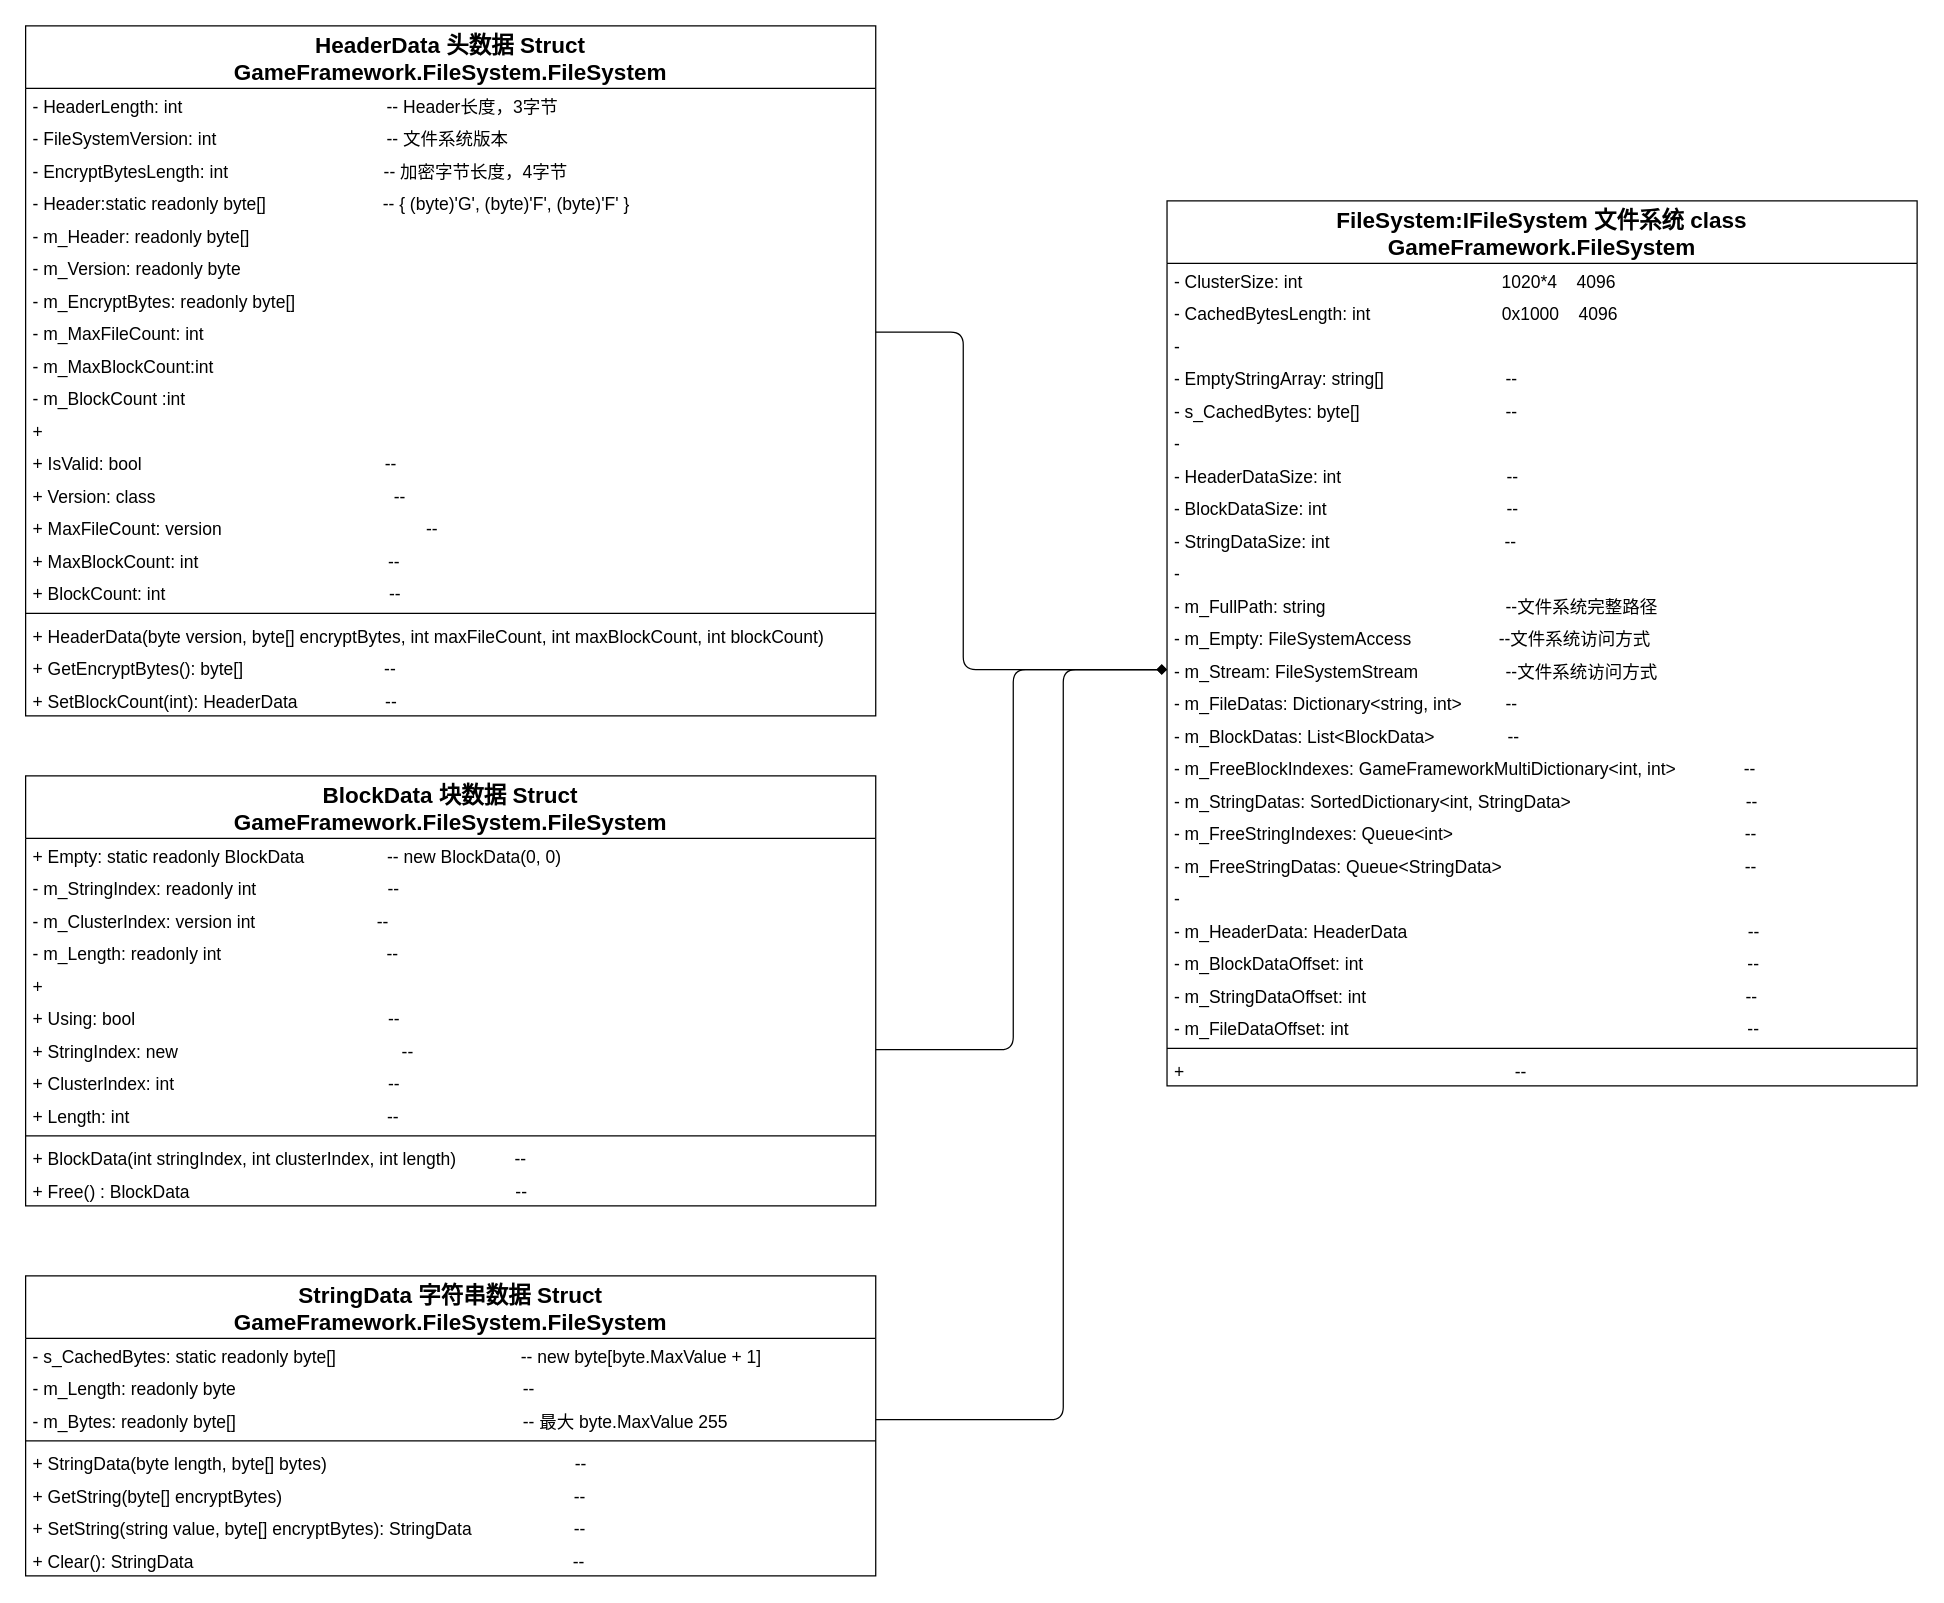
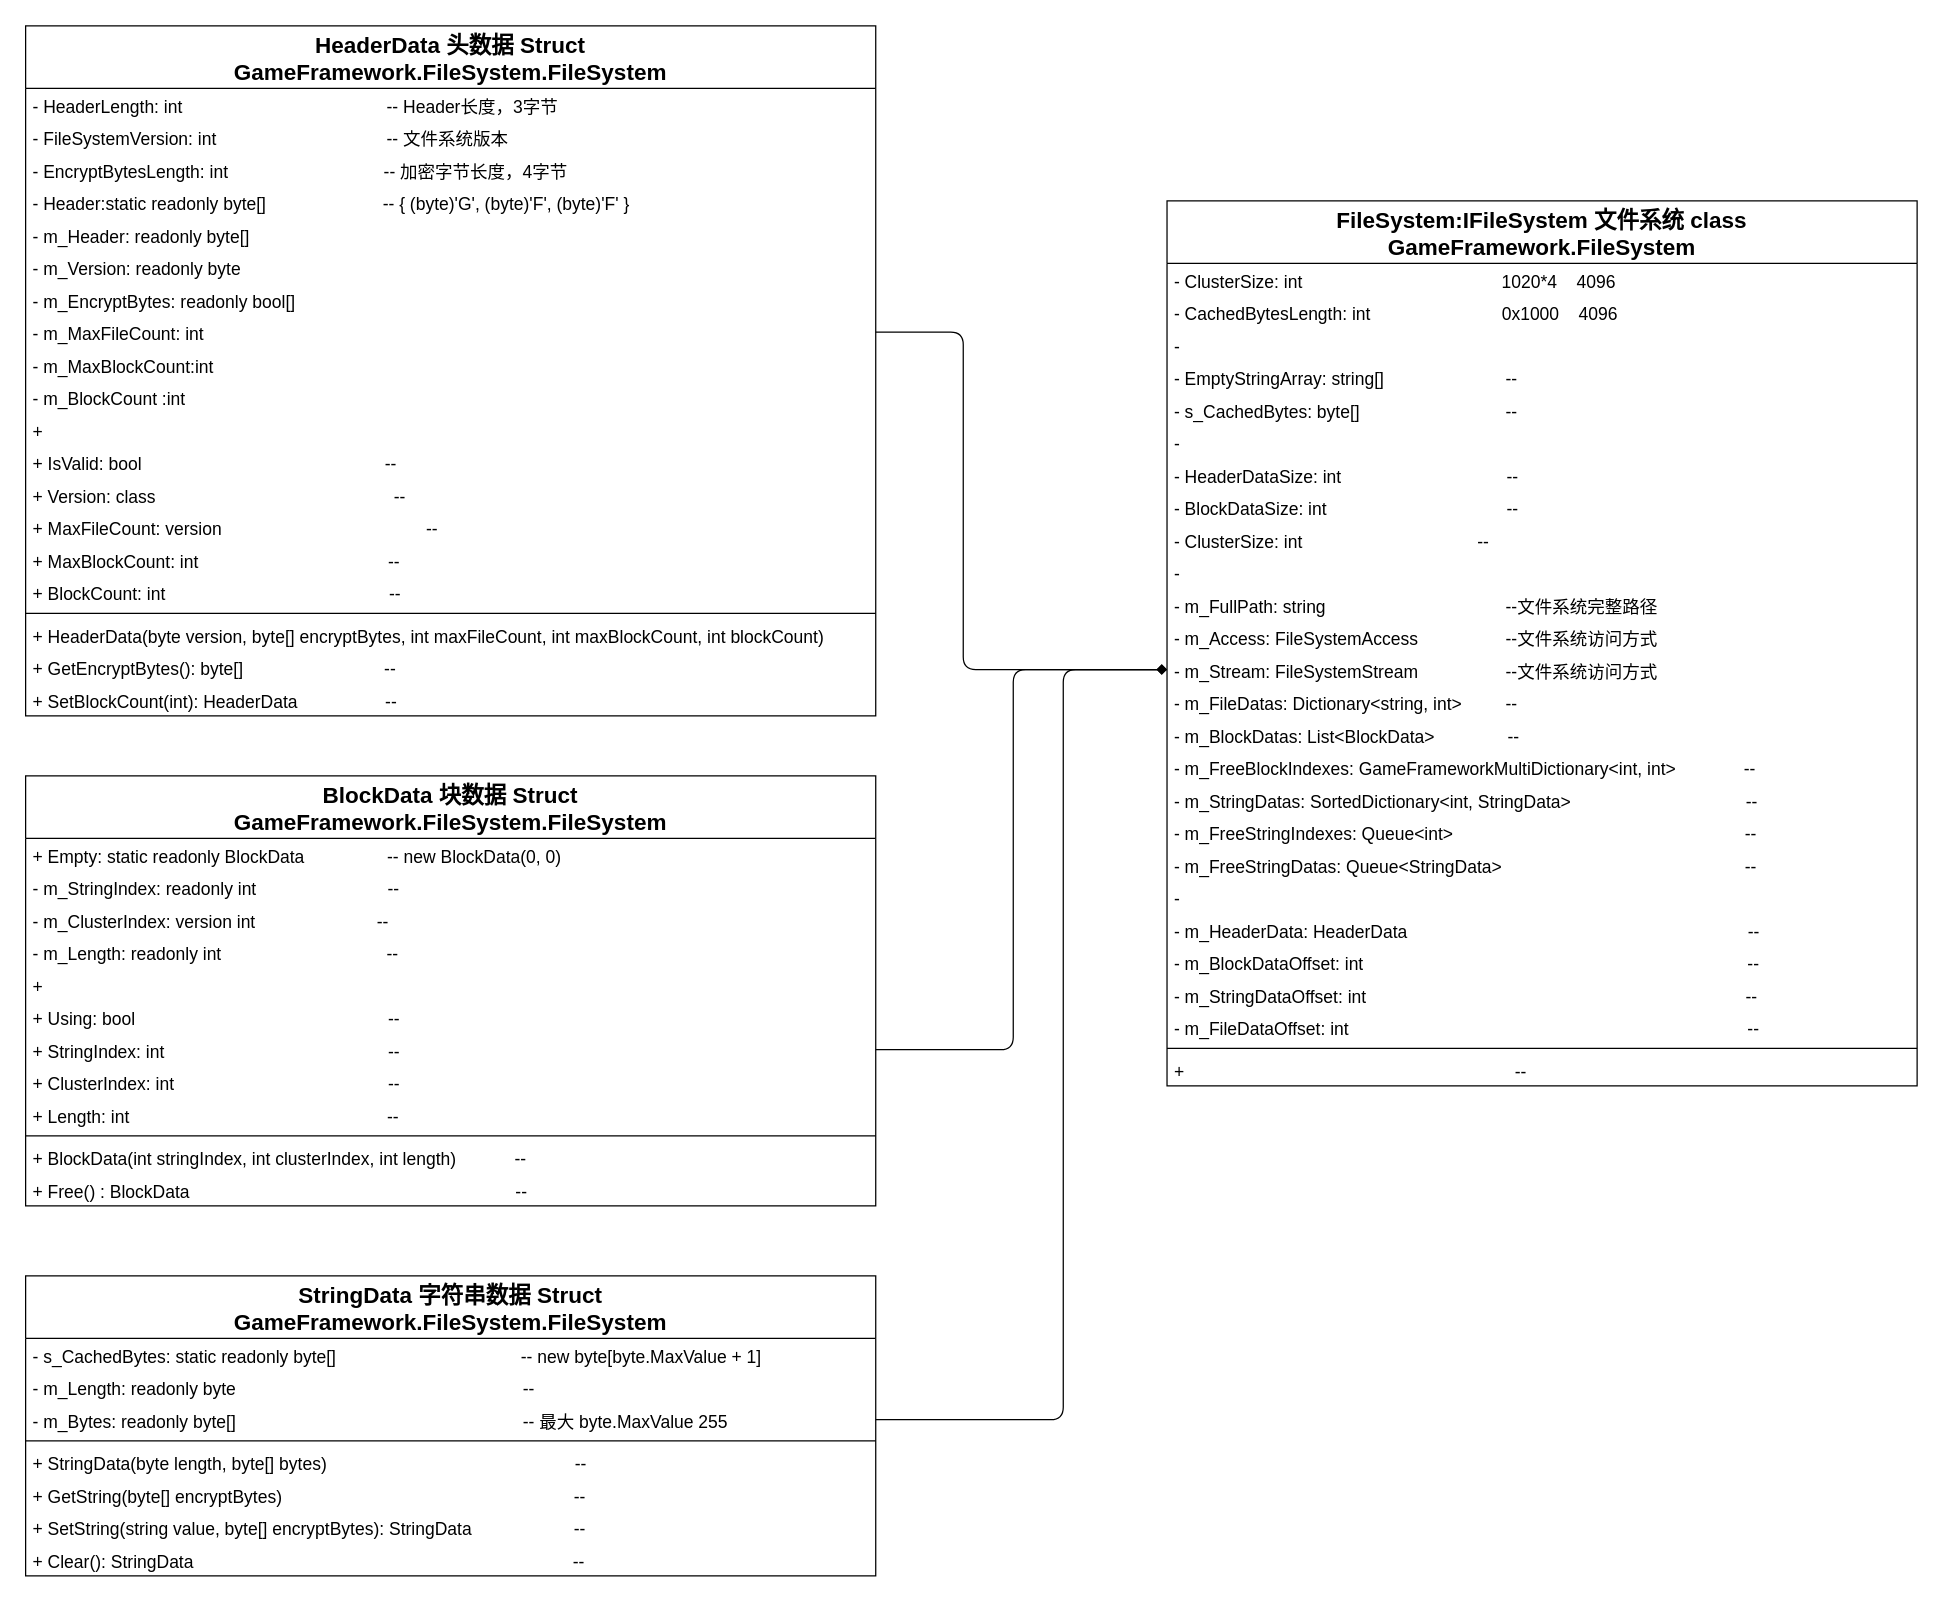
node "- m_EncryptBytes: readonly byte[]": label "- m_EncryptBytes: readonly byte[]" -> "- m_EncryptBytes: readonly bool[]"
node "- StringDataSize: int --": label "- StringDataSize: int --" -> "- ClusterSize: int --"
node "- m_Empty: FileSystemAccess --文件系统访问方式": label "- m_Empty: FileSystemAccess --文件系统访问方式" -> "- m_Access: FileSystemAccess --文件系统访问方式"
node "+ StringIndex: new --": label "+ StringIndex: new --" -> "+ StringIndex: int --"
